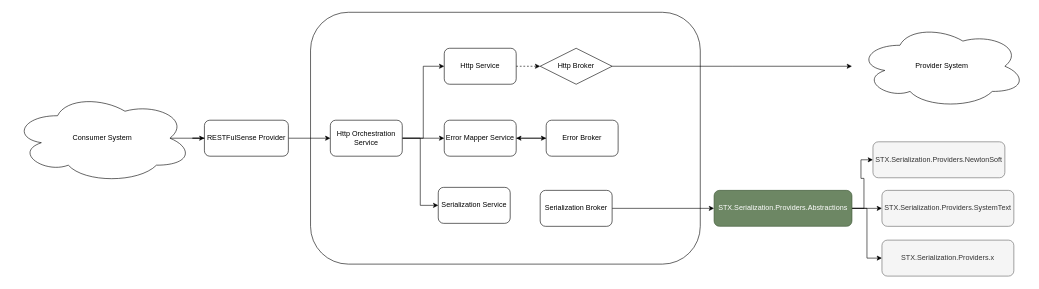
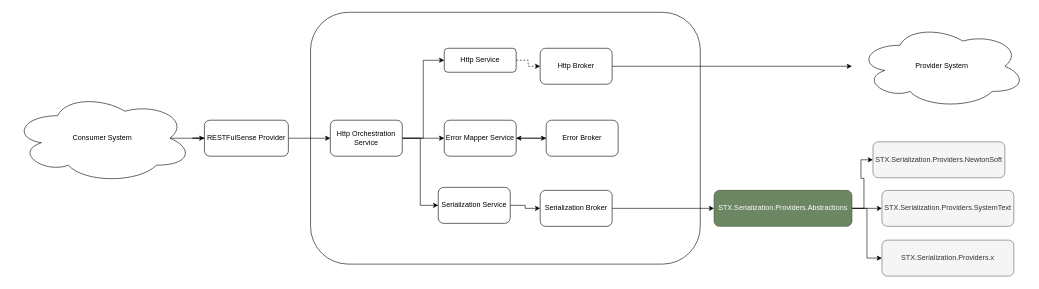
node "Http Service": size 72x36 -> 72x24
node "Http Broker": shape diamond -> rounded rectangle
edge "Serialization Service" -> "Serialization Broker": added
